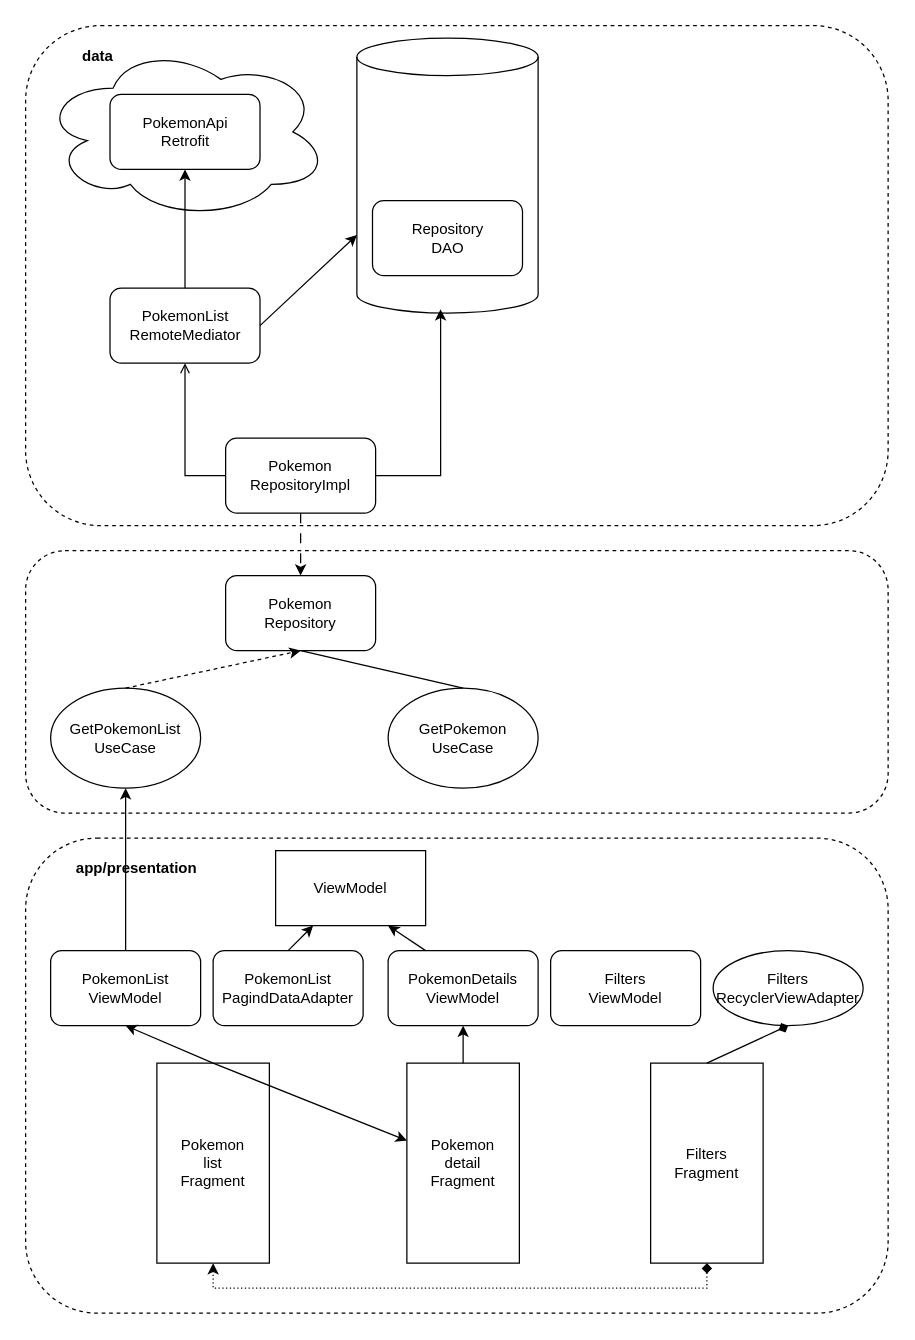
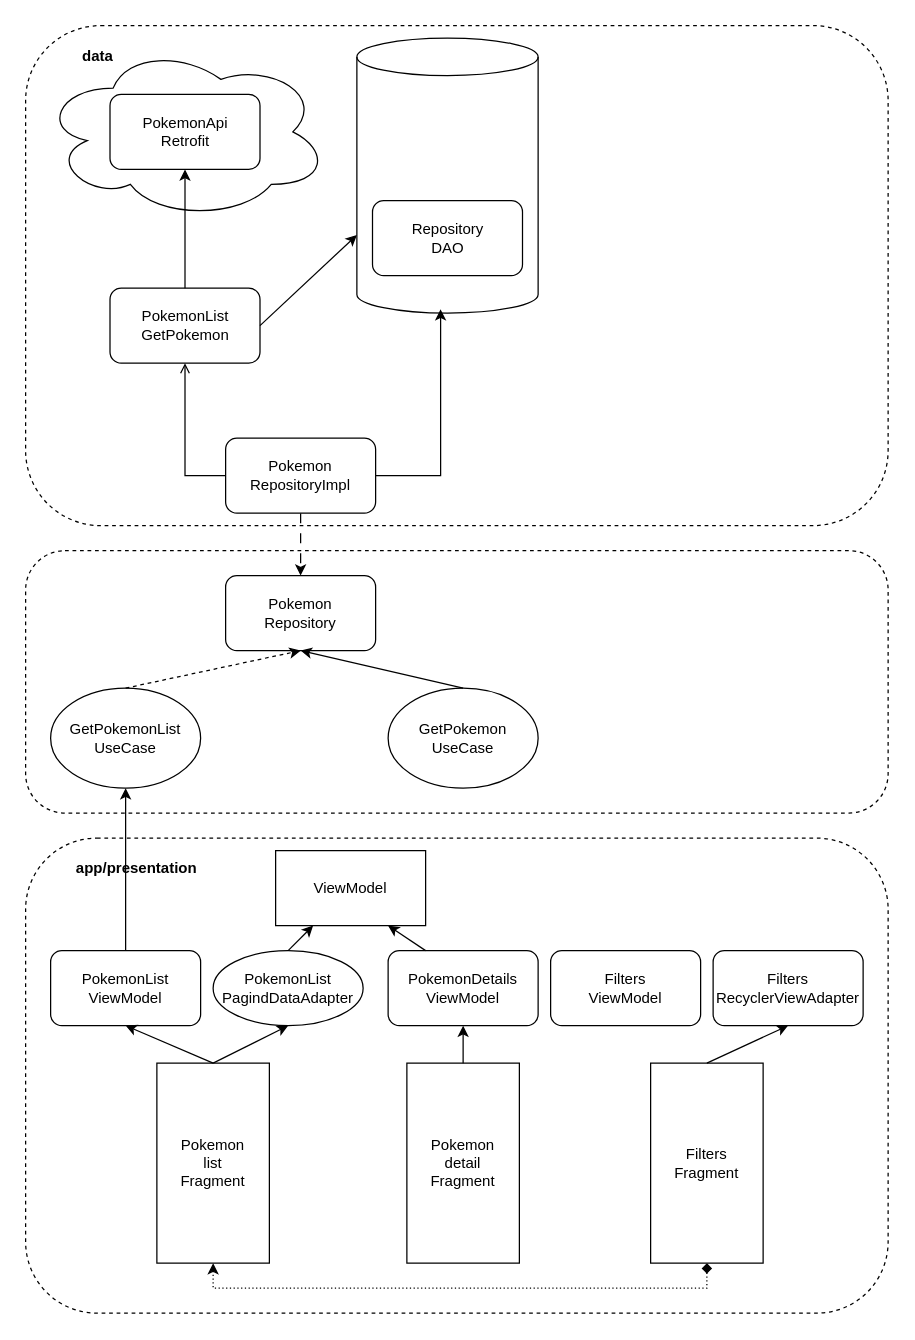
node "PokemonList RemoteMediator": label "PokemonList RemoteMediator" -> "PokemonList GetPokemon"
edge "Pokemon Repository" -- "GetPokemon UseCase": arrowhead none -> classic
node "PokemonList PagindDataAdapter": shape rounded rectangle -> ellipse
node "Filters RecyclerViewAdapter": shape ellipse -> rounded rectangle
edge "Filters Fragment" -> "Filters RecyclerViewAdapter": arrowhead diamond -> classic
edge "Pokemon list Fragment" -> "Pokemon detail Fragment": now "Pokemon list Fragment" -> "PokemonList PagindDataAdapter"
